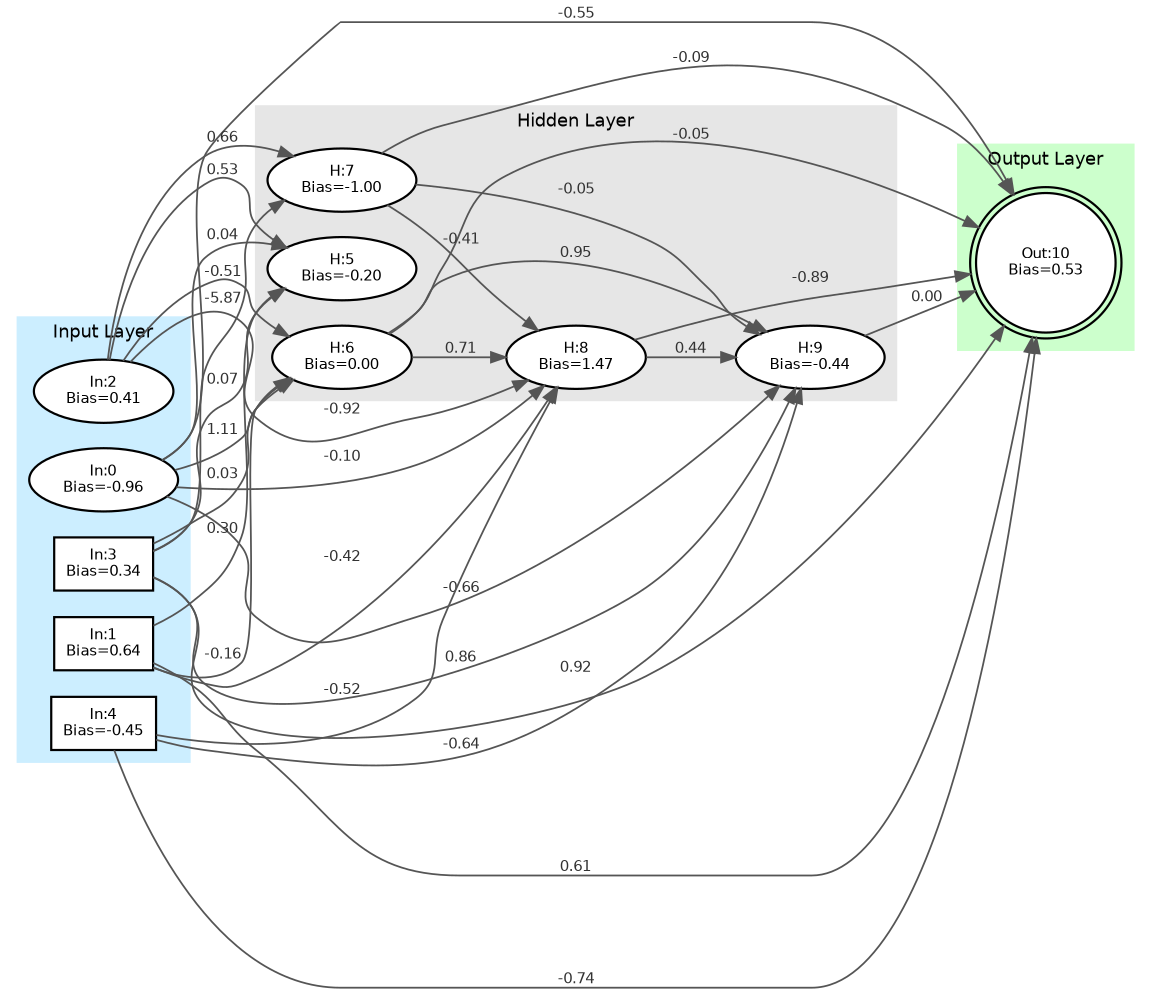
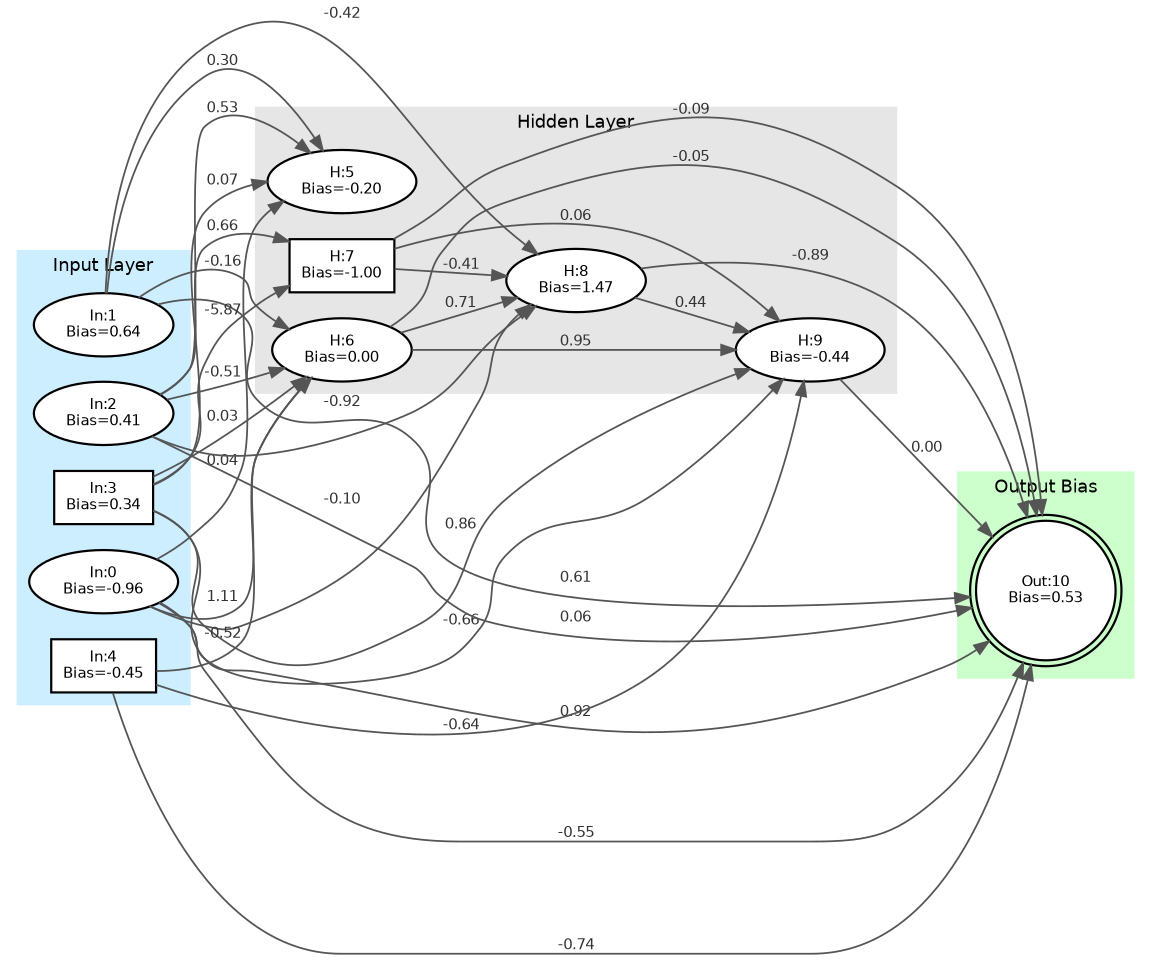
cluster "Output Layer": label "Output Layer" -> "Output Bias"
node "H:7 Bias=-1.00": shape ellipse -> box
edge "H:7 Bias=-1.00" -> "H:9 Bias=-0.44": label "-0.05" -> "0.06"
edge "In:2 Bias=0.41" -> "Out:10 Bias=0.53": added, label "0.06"
node "In:1 Bias=0.64": shape box -> ellipse
edge "In:4 Bias=-0.45" -> "H:8 Bias=1.47": now "In:4 Bias=-0.45" -> "H:6 Bias=0.00"
